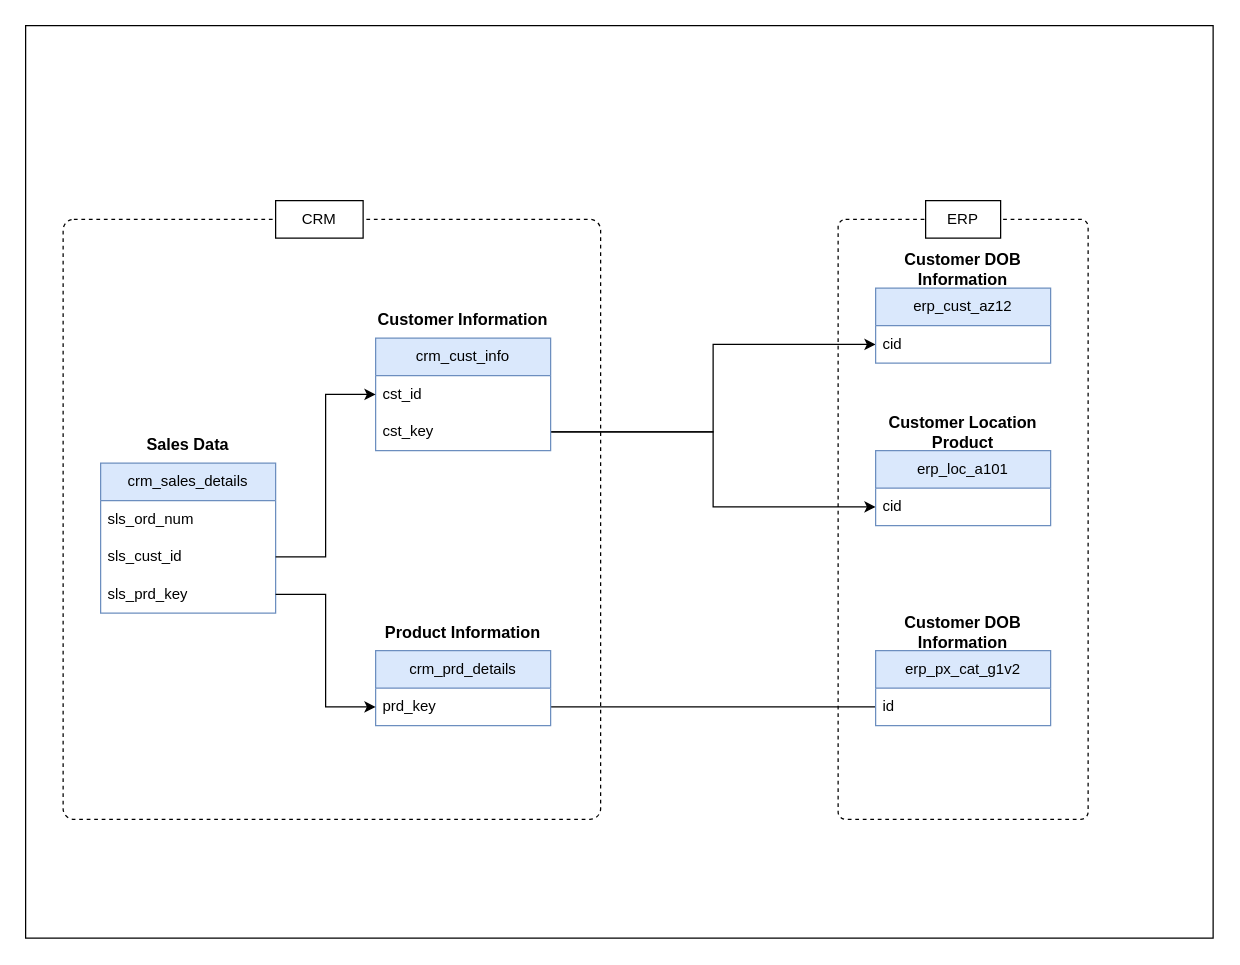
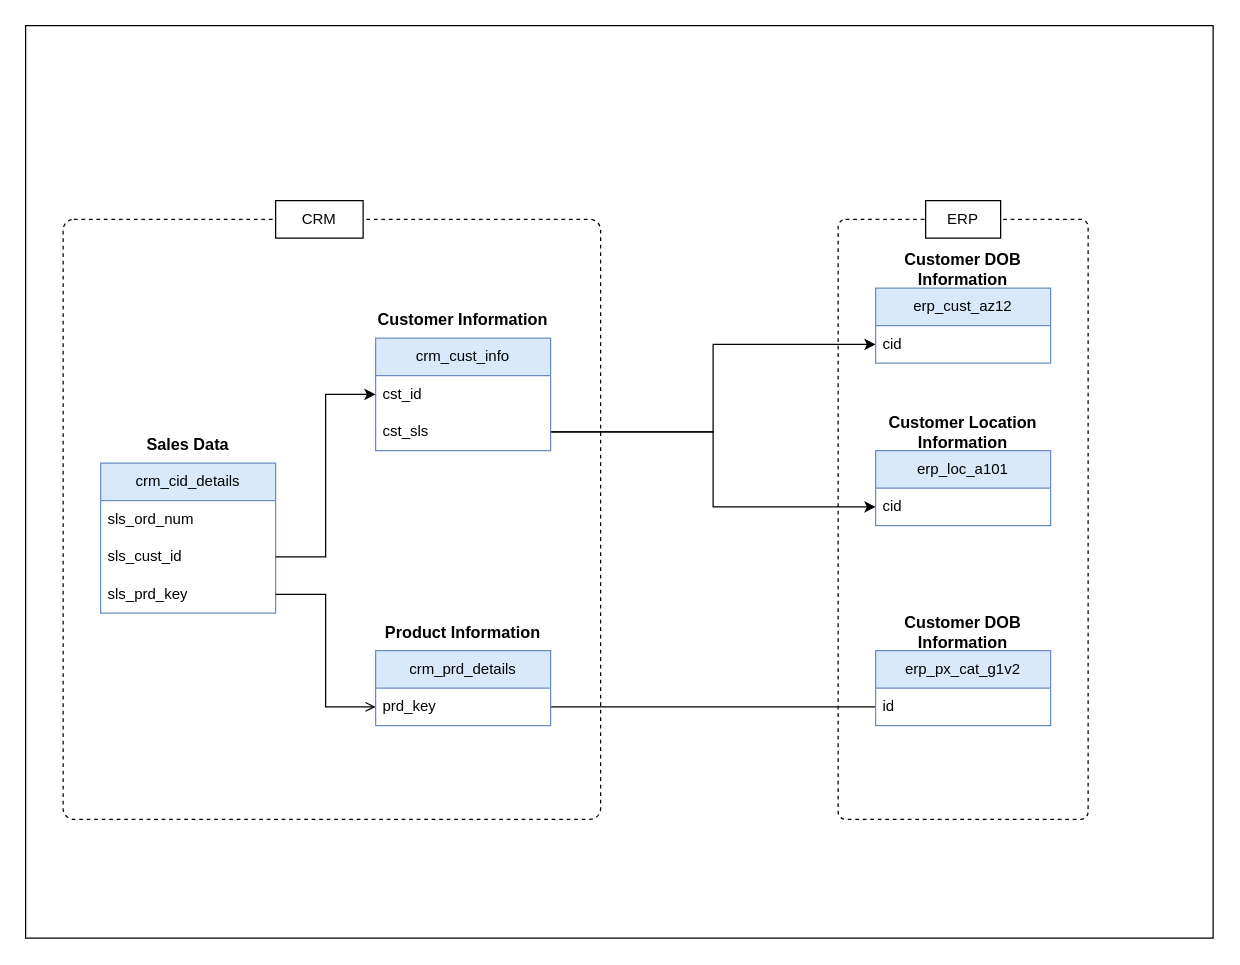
node "cst_key": label "cst_key" -> "cst_sls"
node "Customer Location Product": label "Customer Location Product" -> "Customer Location Information"
node "crm_sales_details": label "crm_sales_details" -> "crm_cid_details"
edge "sls_prd_key" -> "prd_key": arrowhead classic -> open
